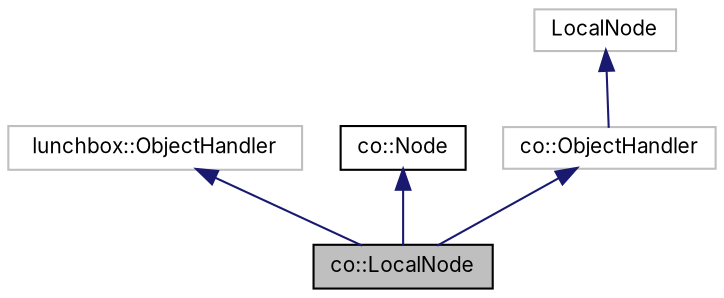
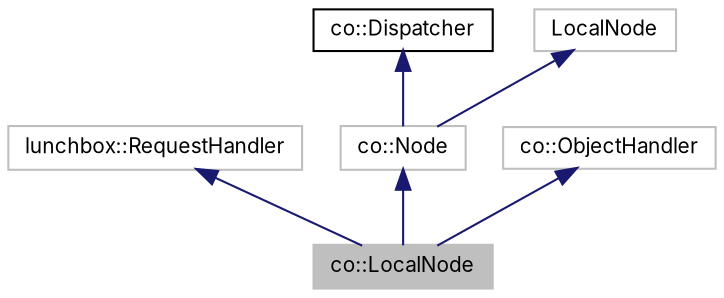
node "co::Dispatcher": added
edge "co::ObjectHandler" -> "LocalNode": now "co::Node" -> "LocalNode"
node "lunchbox::ObjectHandler": label "lunchbox::ObjectHandler" -> "lunchbox::RequestHandler"
node "co::Node": color black -> grey75
node "co::LocalNode": color black -> grey75
